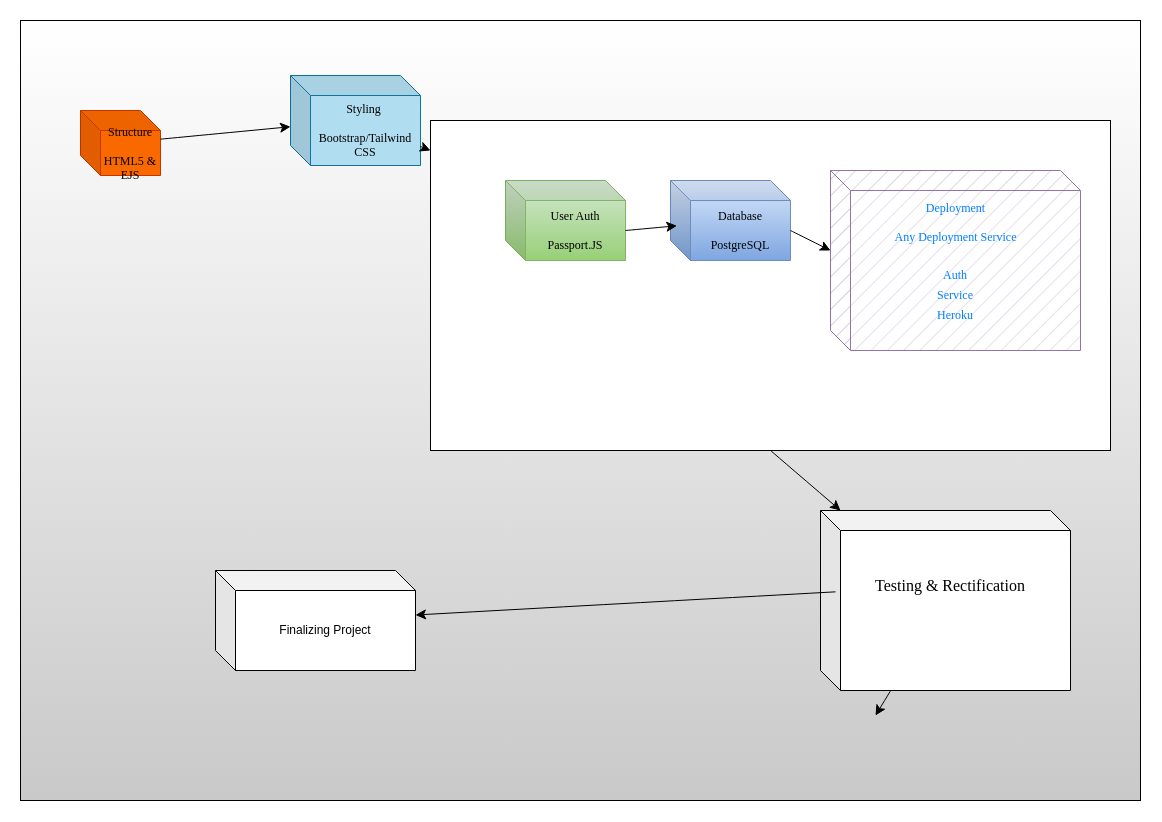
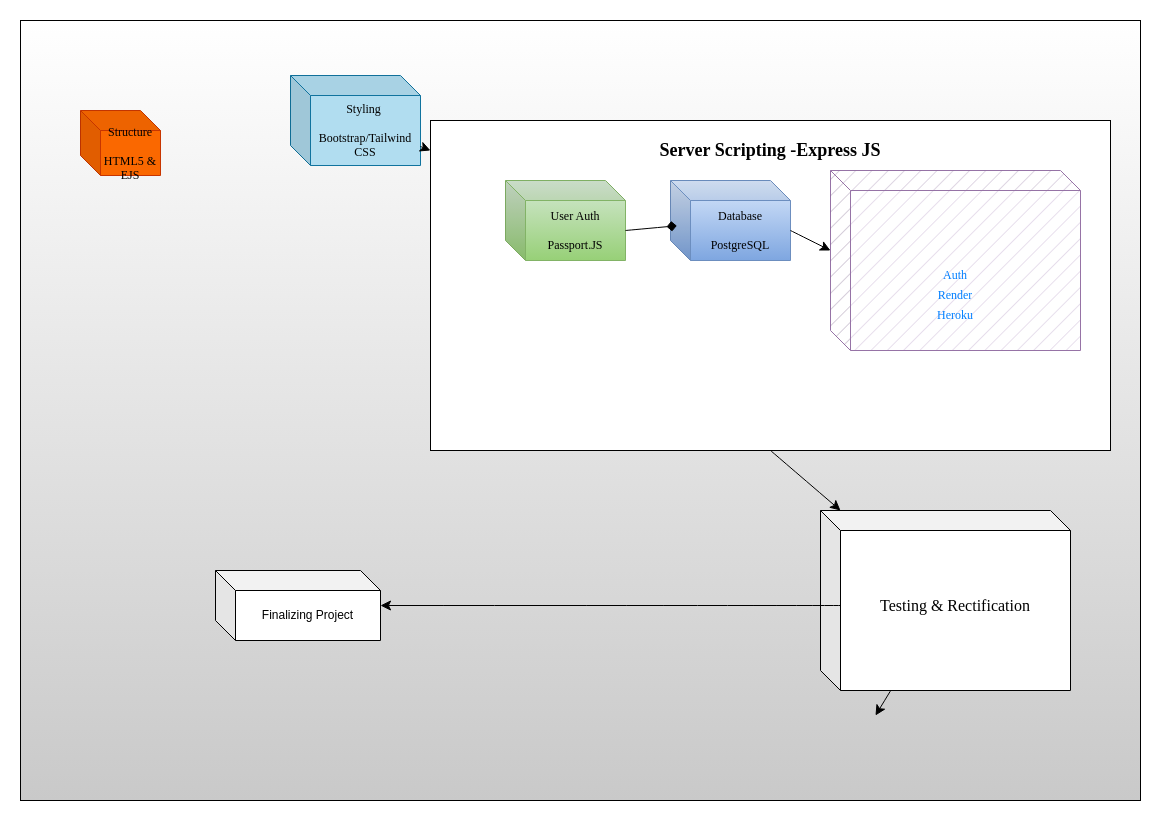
edge "Structure HTML5 & EJS" -> "Styling Bootstrap/Tailwind CSS": removed
node "Server Scripting -Express JS": added
node "Deployment Any Deployment Service": removed
edge "User Auth Passport.JS" -> "Database PostgreSQL": arrowhead classic -> diamond
node "Service": label "Service" -> "Render"
node "Testing & Rectification": moved (951, 586) -> (956, 606)
node "Finalizing Project": size 200x100 -> 165x70
